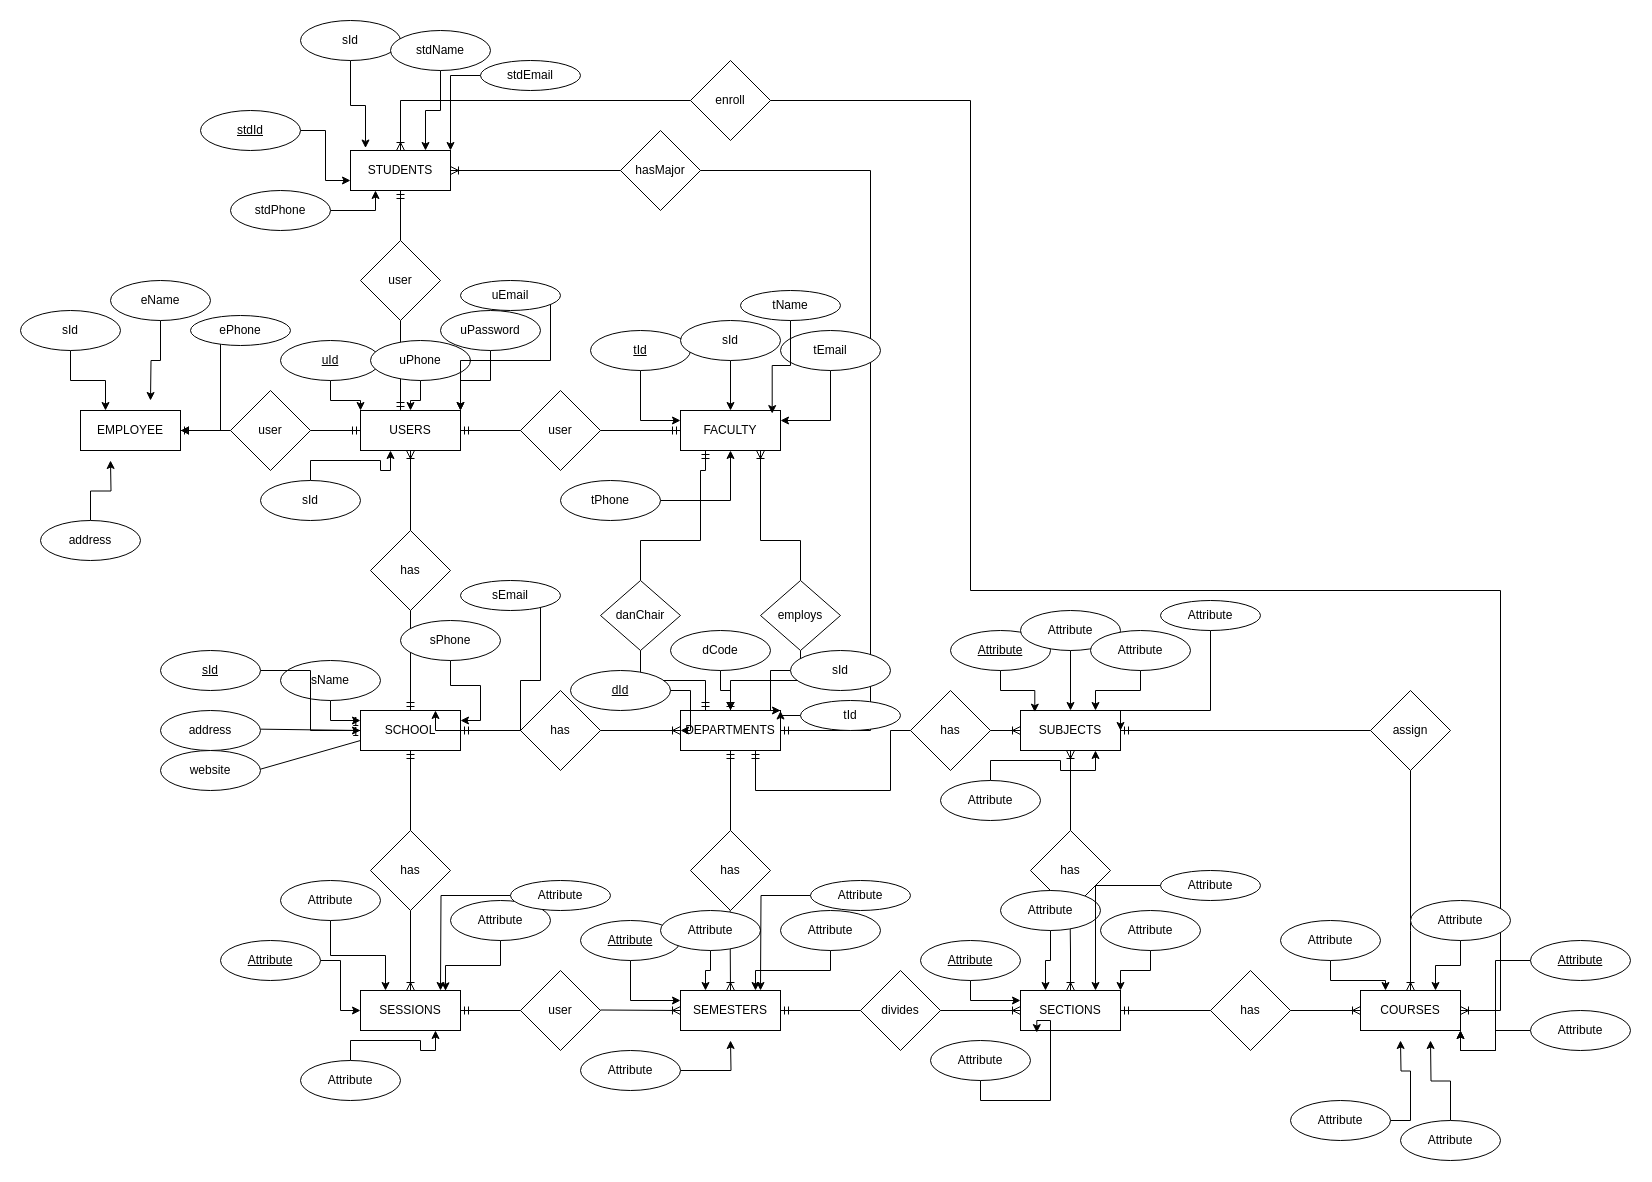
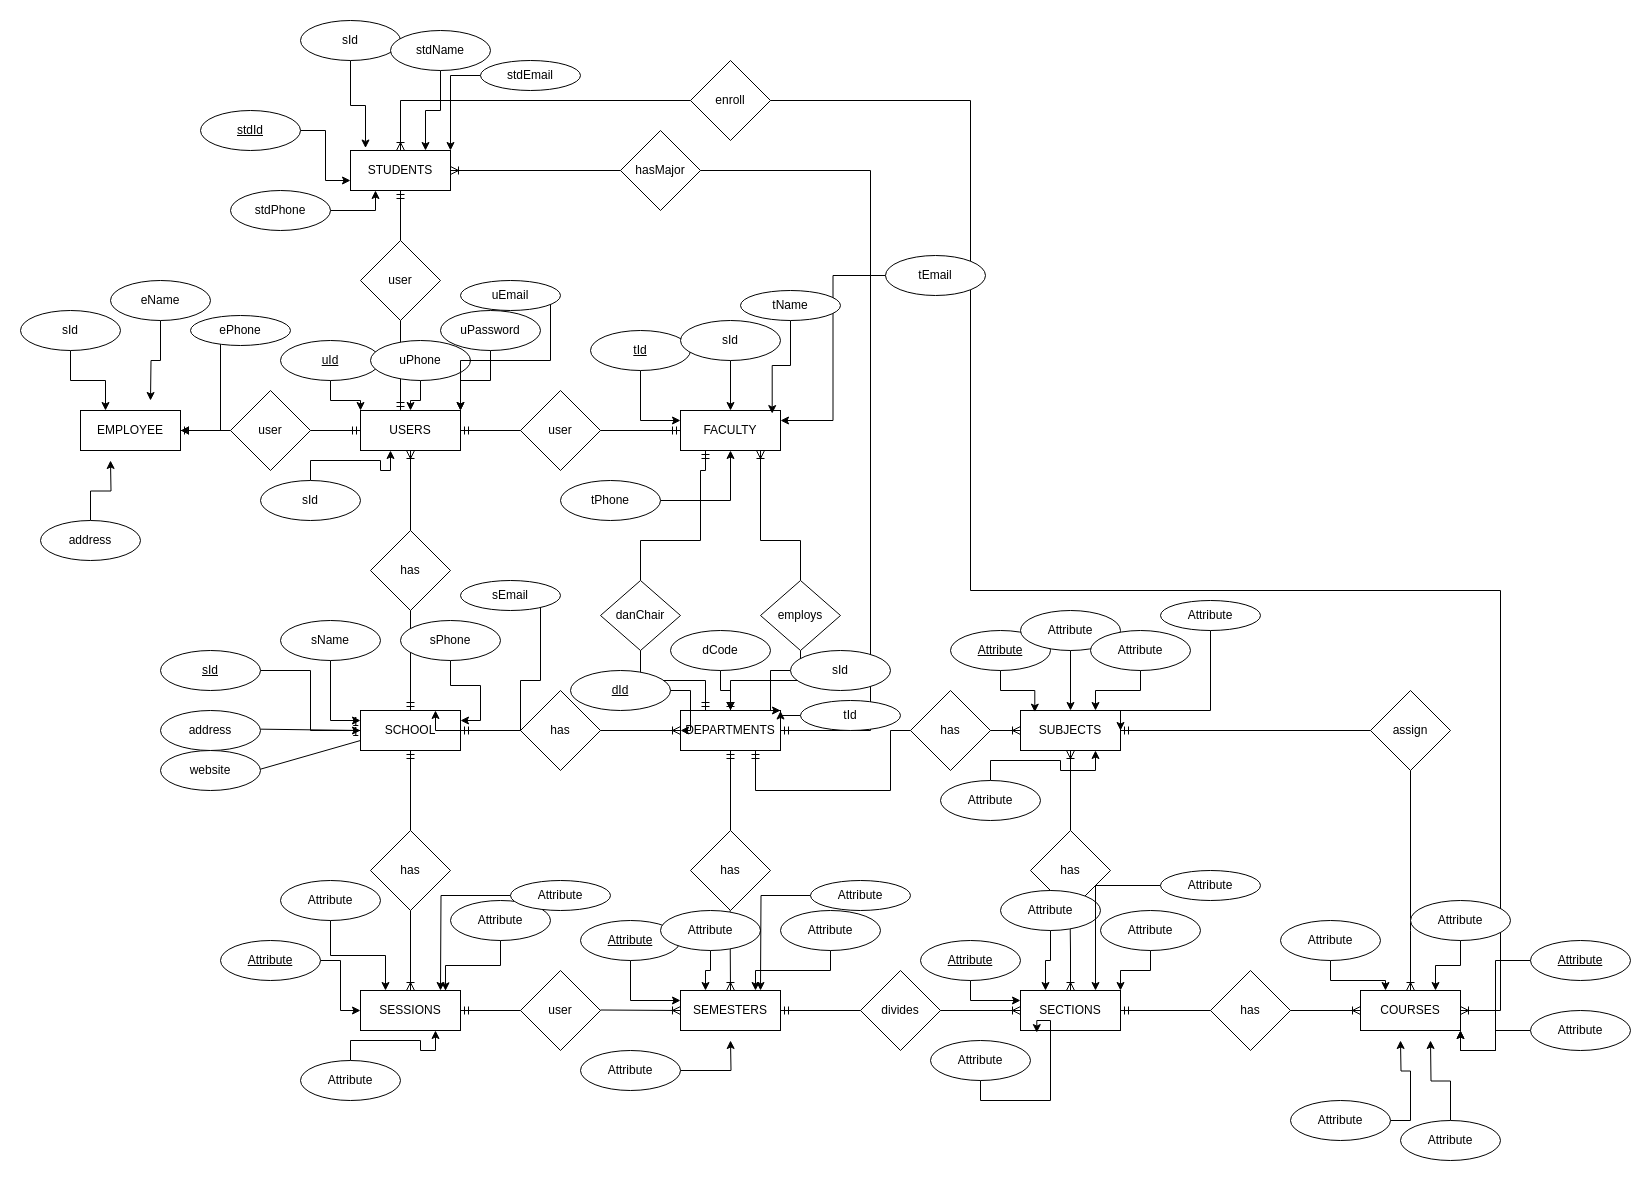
node "tEmail": moved (831, 351) -> (936, 276)
node "sName": moved (331, 681) -> (331, 641)
